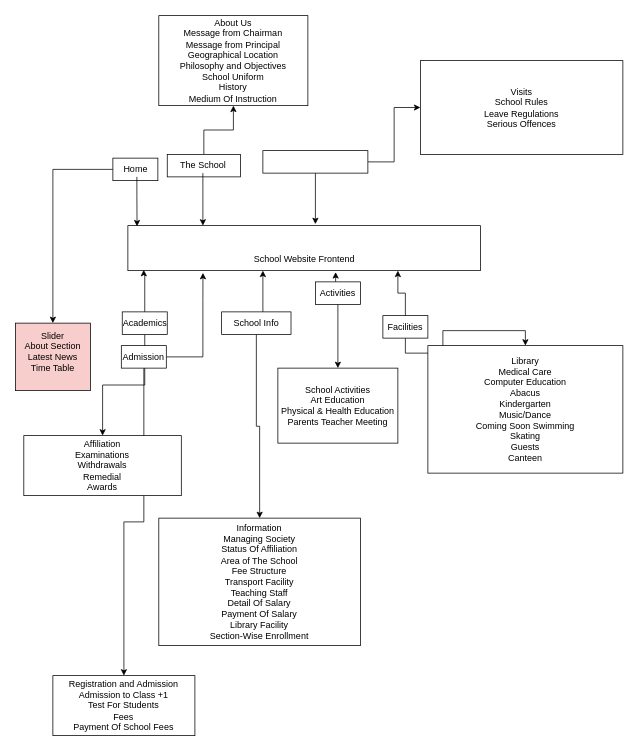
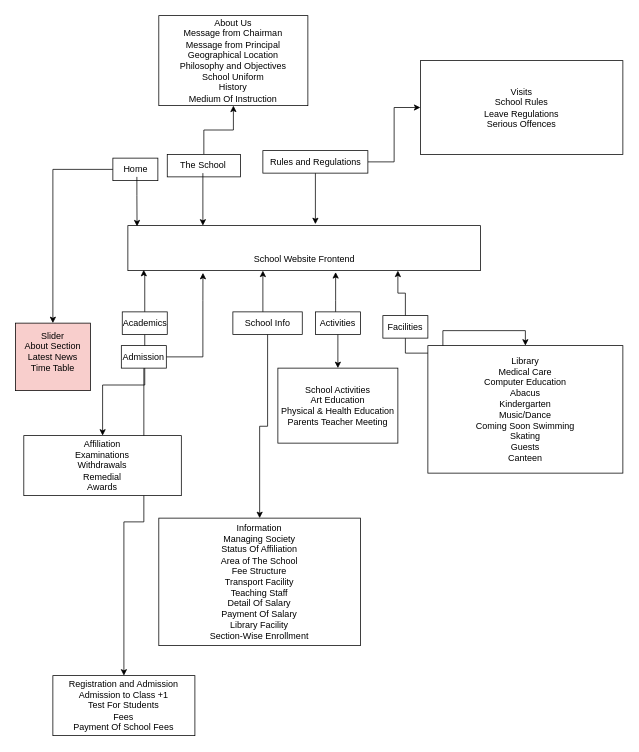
node "Rules and Regulations": added
node "Activities": moved (338, 293) -> (338, 323)
node "School Info": moved (256, 323) -> (268, 323)
